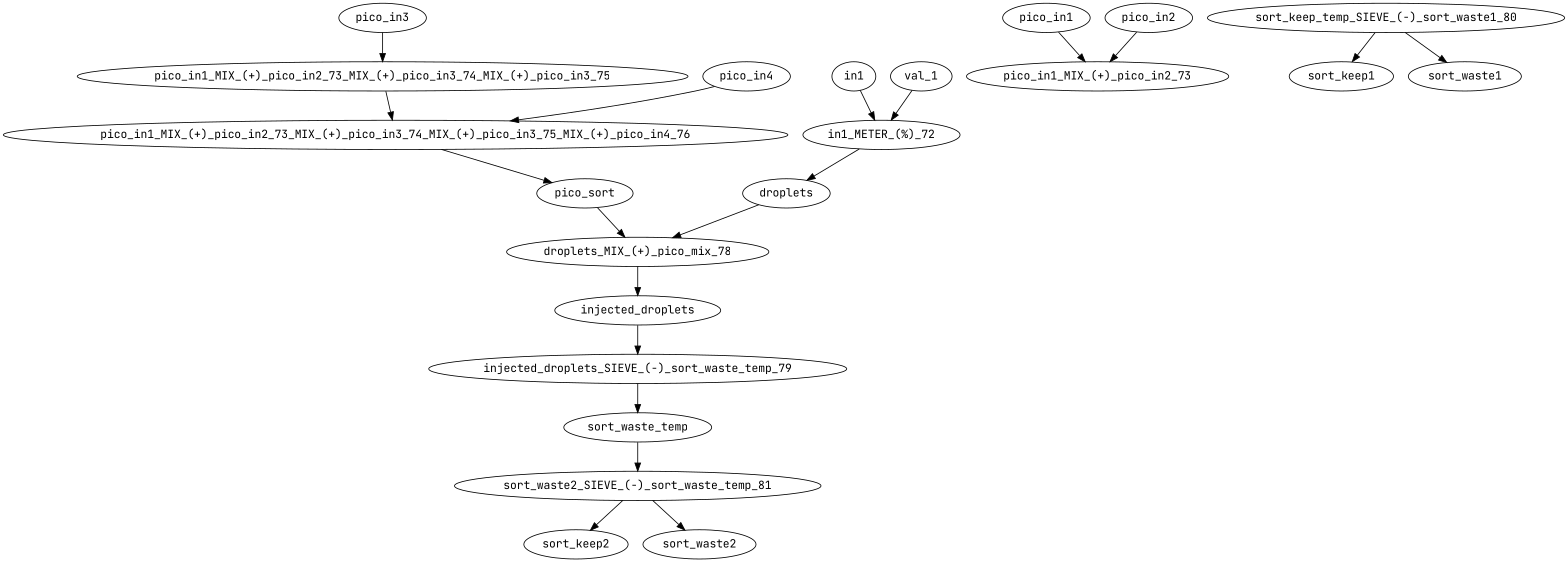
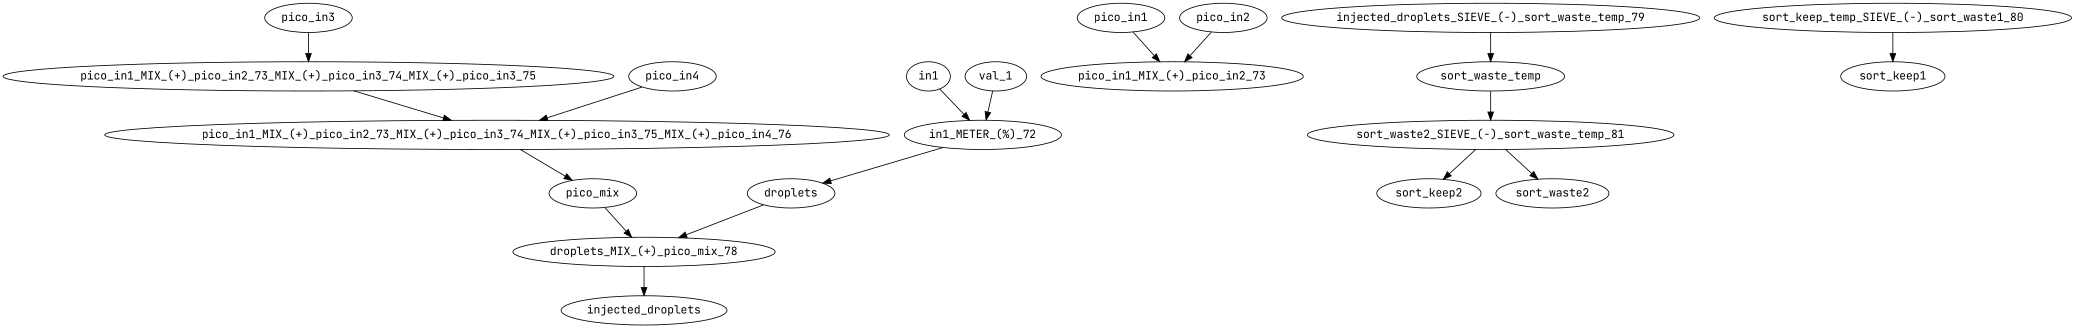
node "sort_waste1": removed
node "pico_sort": label "pico_sort" -> "pico_mix"
edge "injected_droplets" -> "injected_droplets_SIEVE_(-)_sort_waste_temp_79": removed
